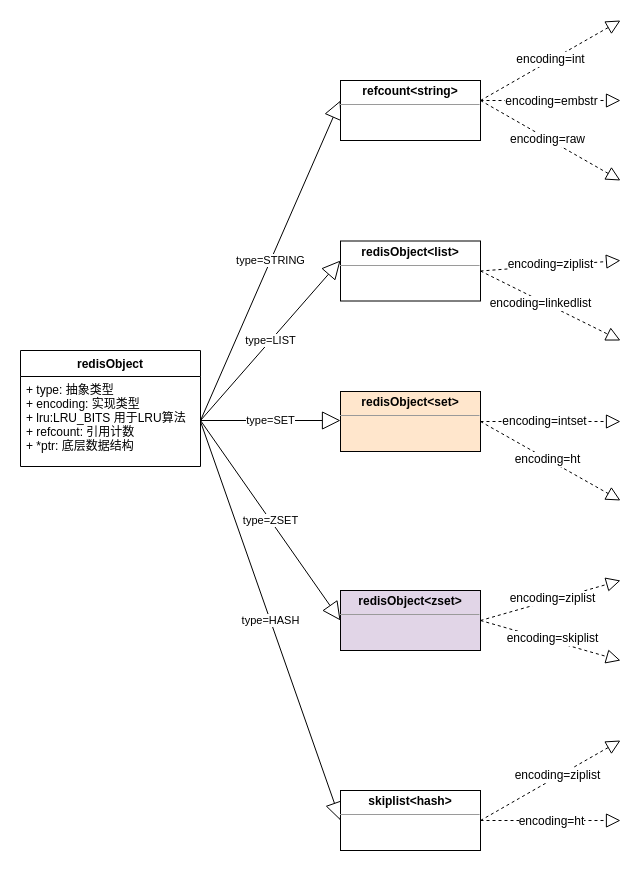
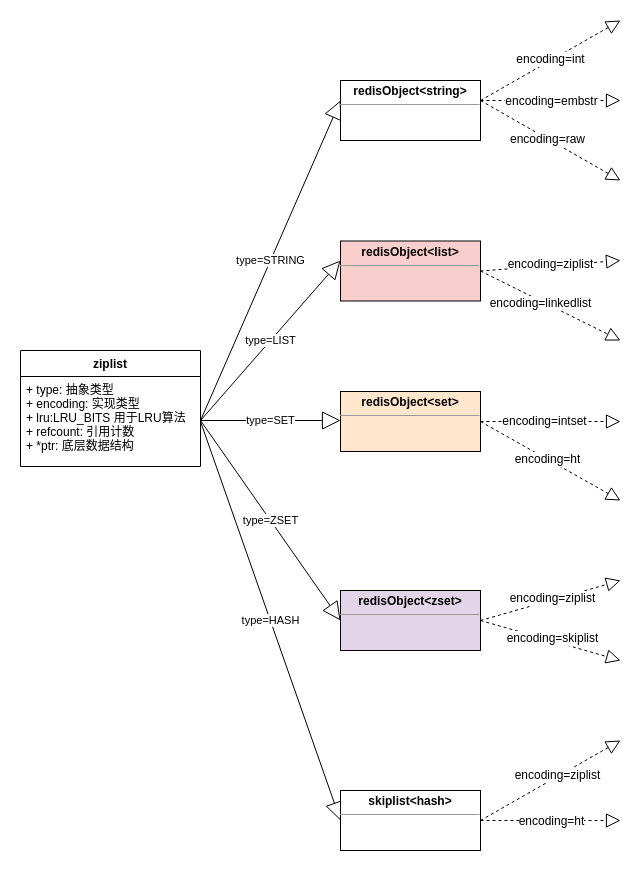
node "refcount<string>": label "refcount<string>" -> "redisObject<string>"
node "redisObject<list>": fillcolor #ffffff -> #f8cecc
node "redisObject": label "redisObject" -> "ziplist"
